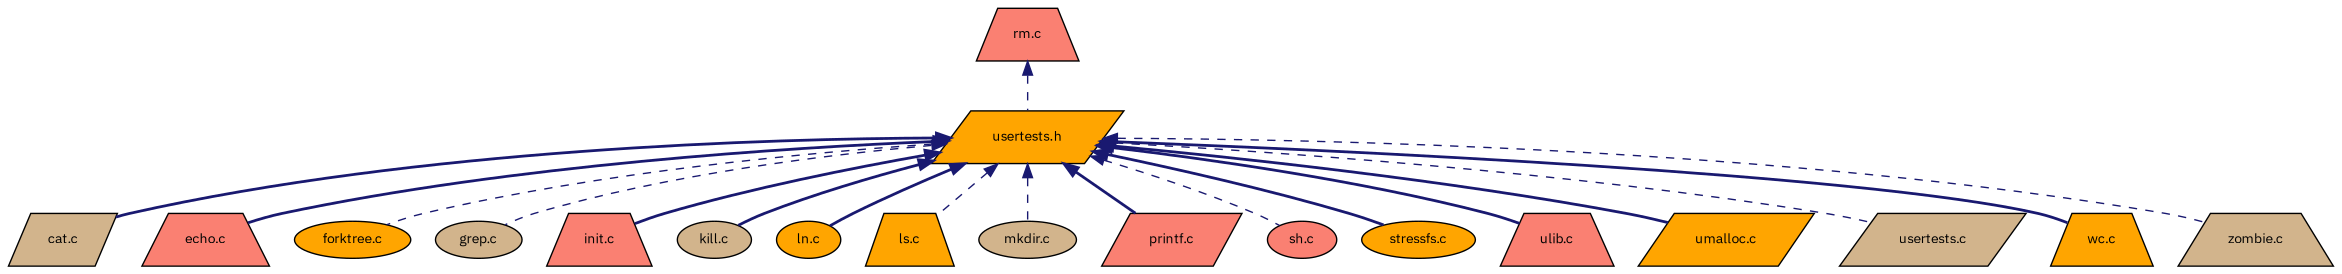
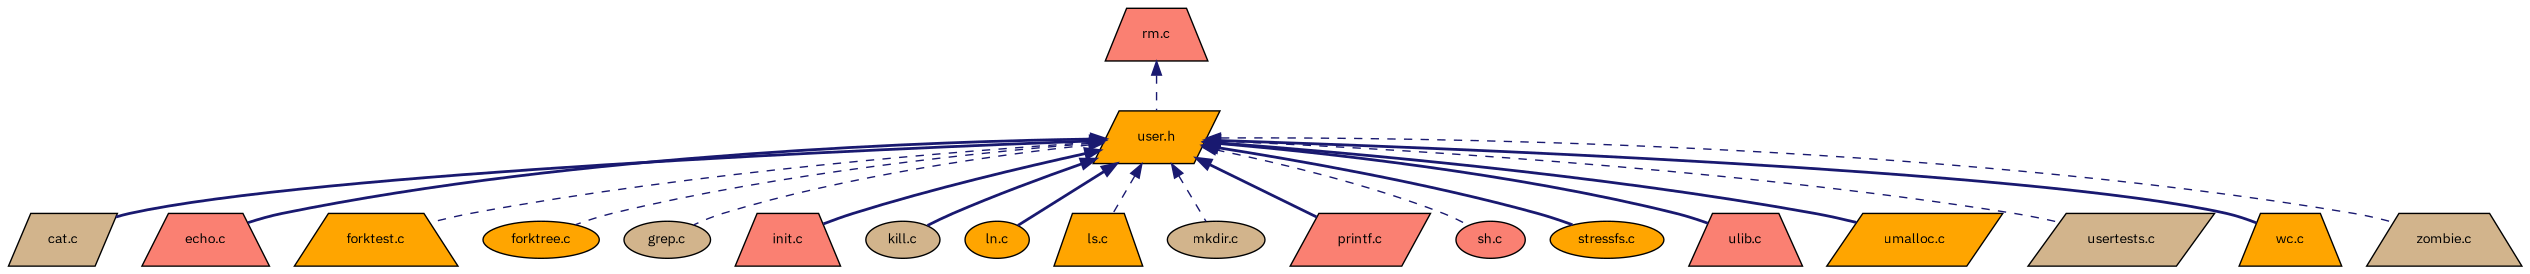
node "usertests.h": label "usertests.h" -> "user.h"
node "forktest.c": added
